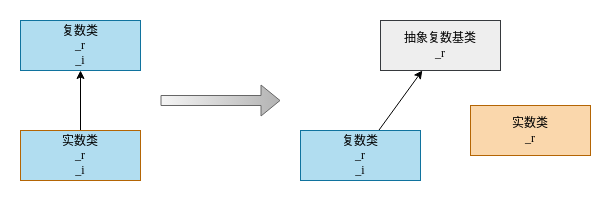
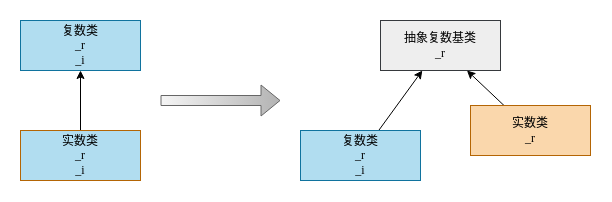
edge "实数类 _r" -> "抽象复数基类 _r": added
